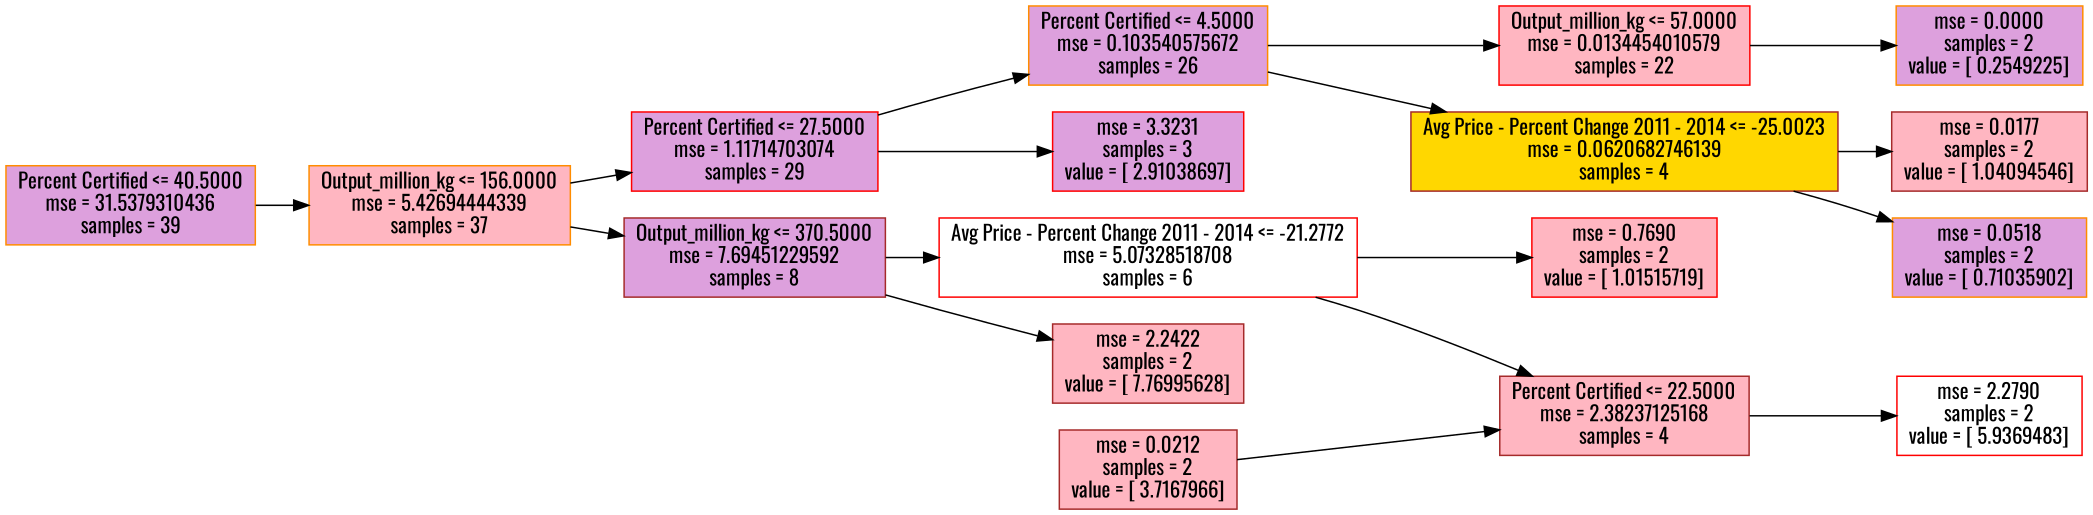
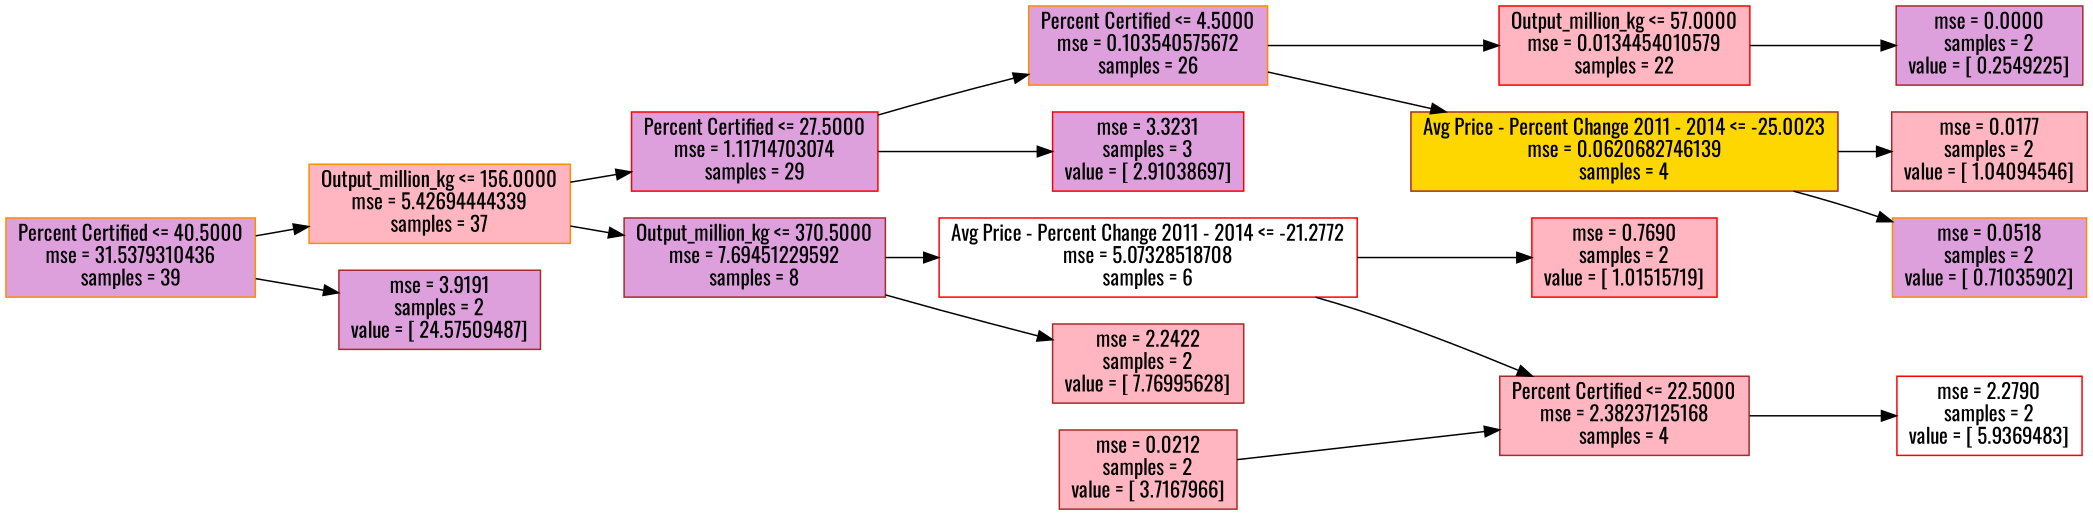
node "mse = 0.0000 samples = 2 value = [ 0.2549225]": color darkorange -> brown
node "mse = 3.9191 samples = 2 value = [ 24.57509487]": added
